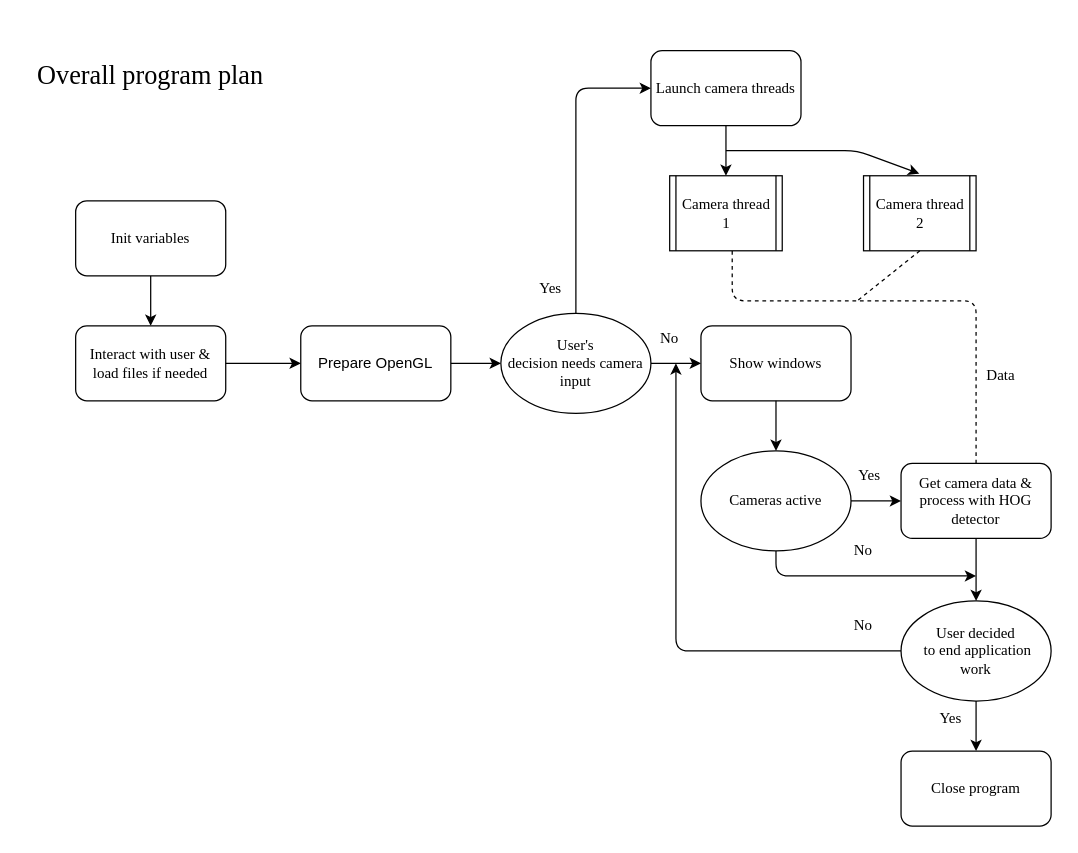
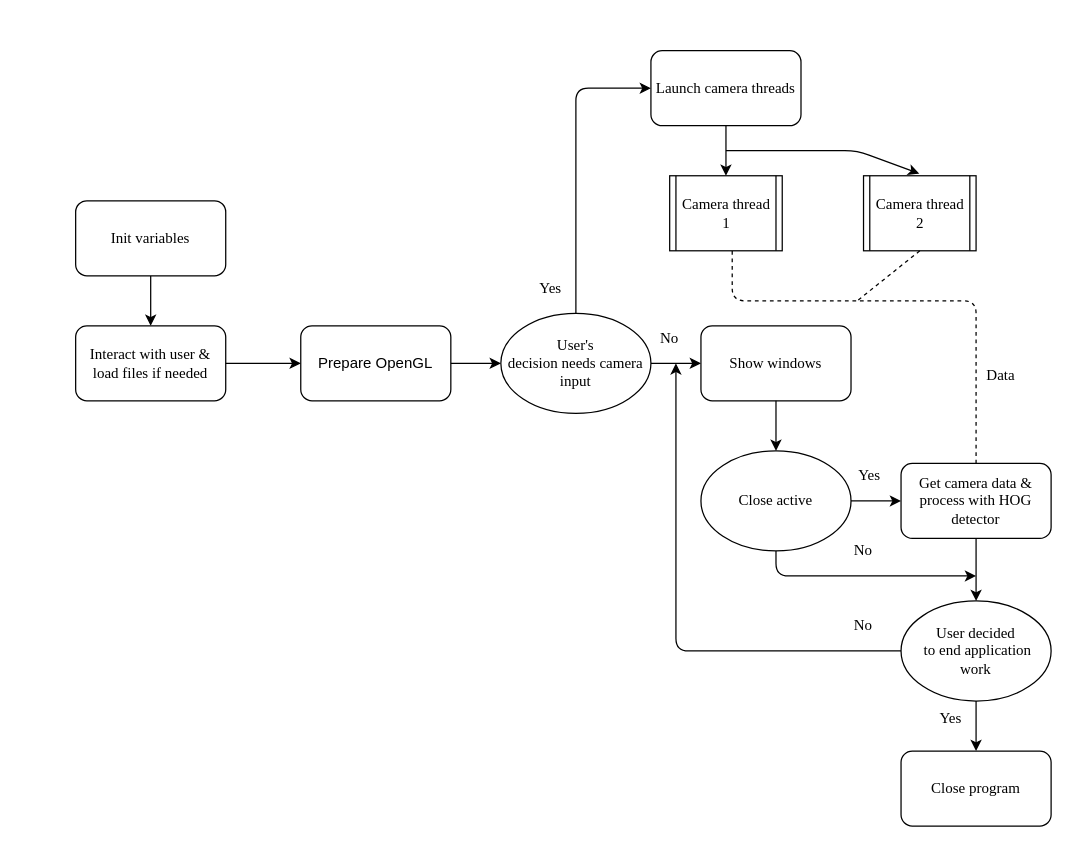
node "Overall program plan": removed
node "Cameras active": label "Cameras active" -> "Close active"
